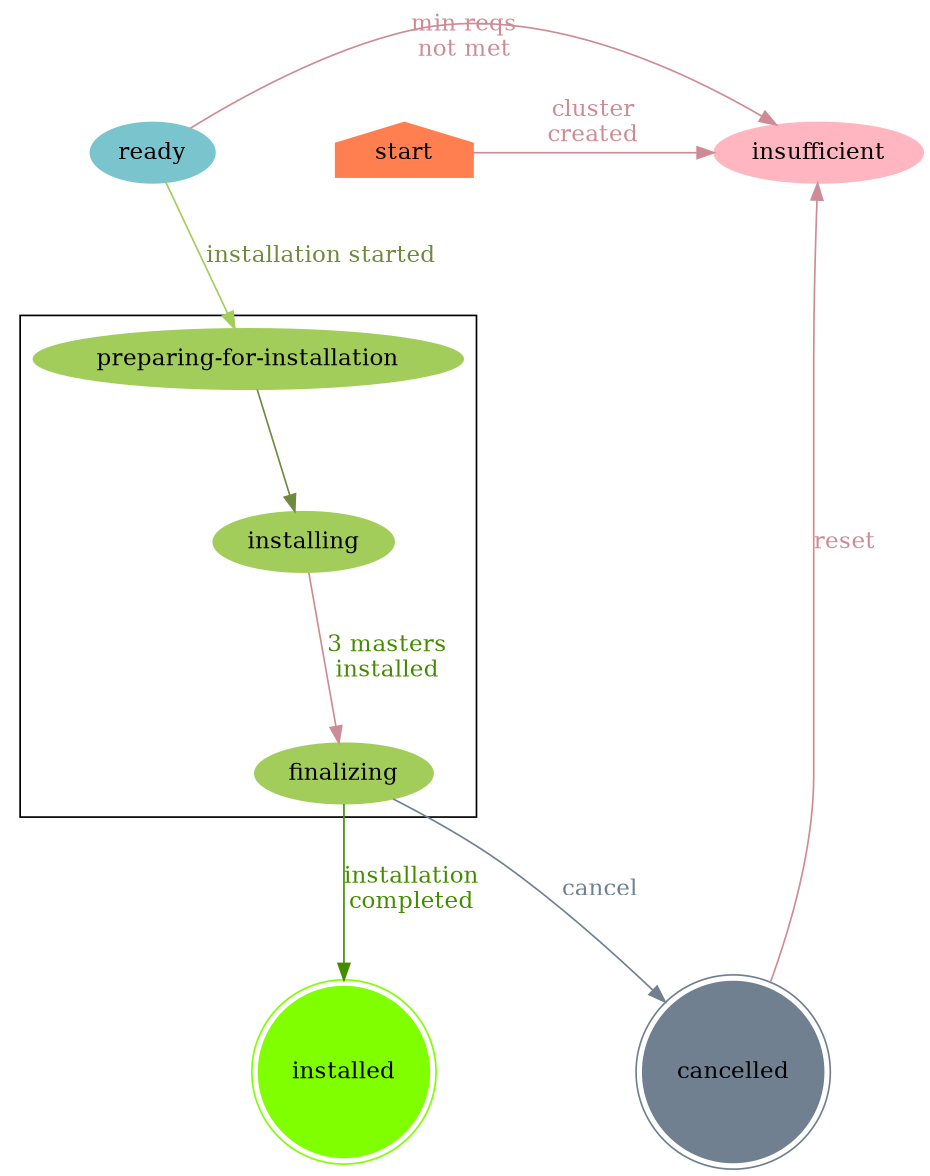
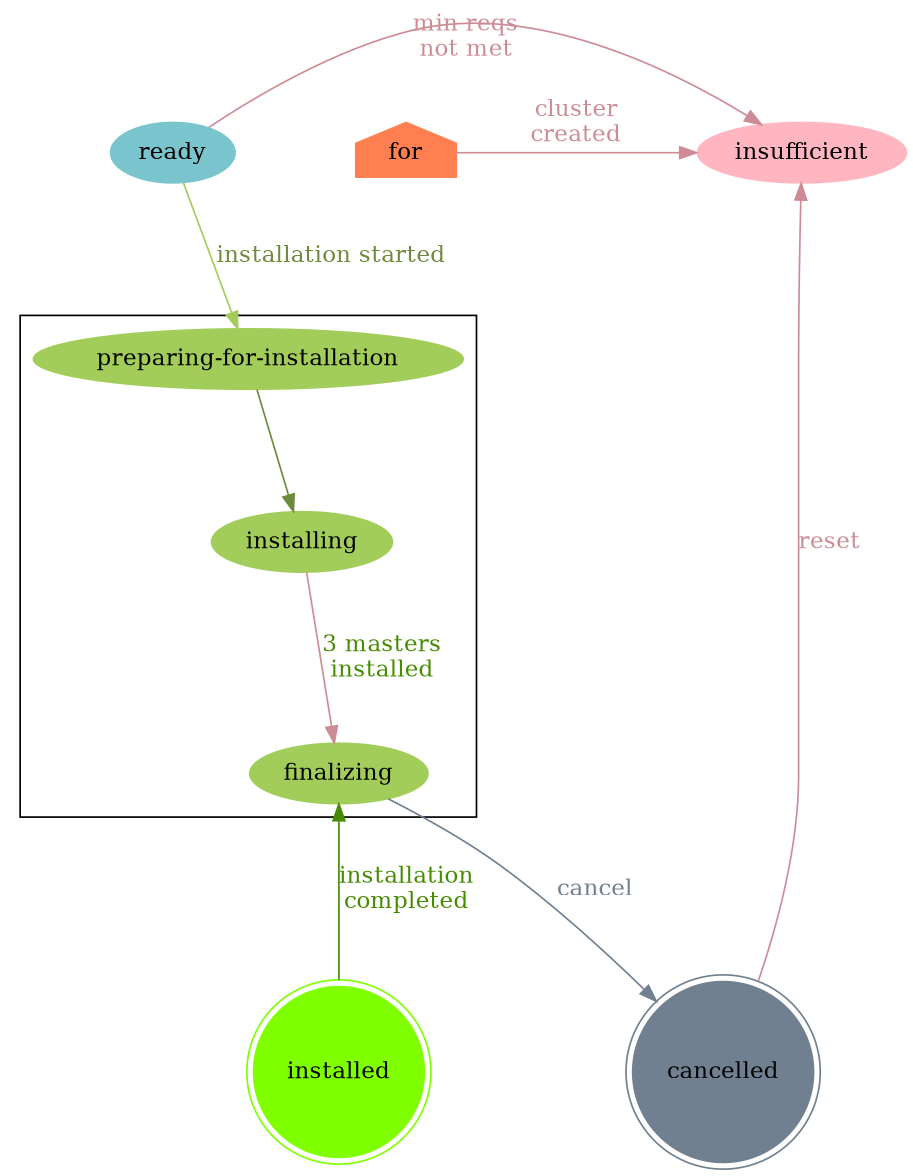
node "start": label "start" -> "for"
edge "finalizing" -> "installed": reversed
